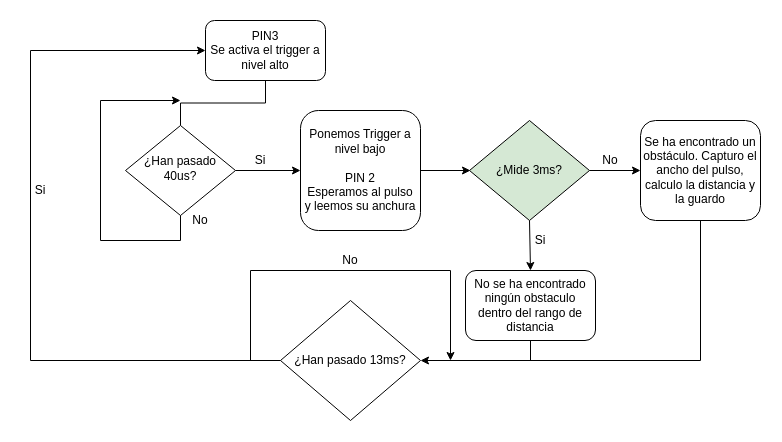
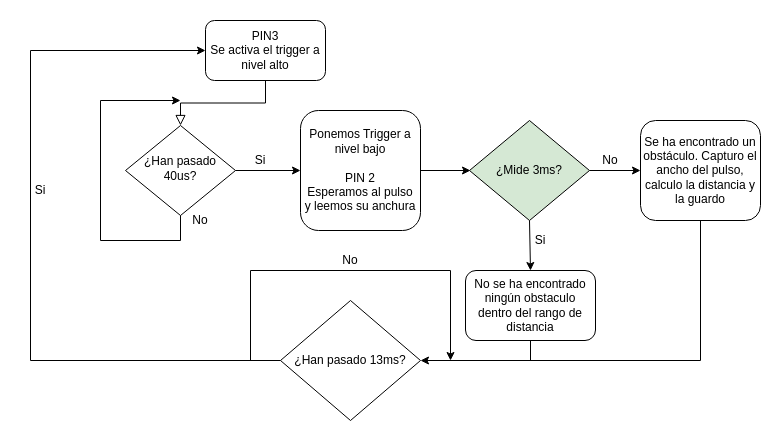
edge "PIN3 Se activa el trigger a nivel alto" -- "¿Han pasado 40us?": arrowhead none -> block
